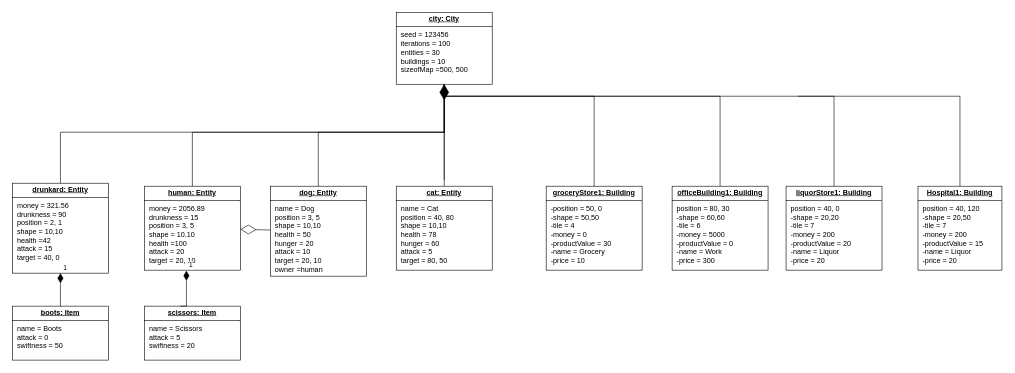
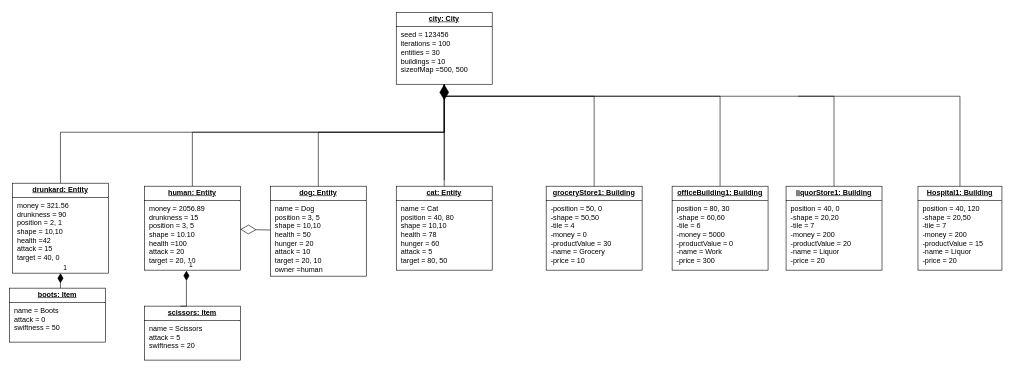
node "boots: Item name = Boots attack = 0 swiftness = 50": moved (60, 333) -> (57, 315)
